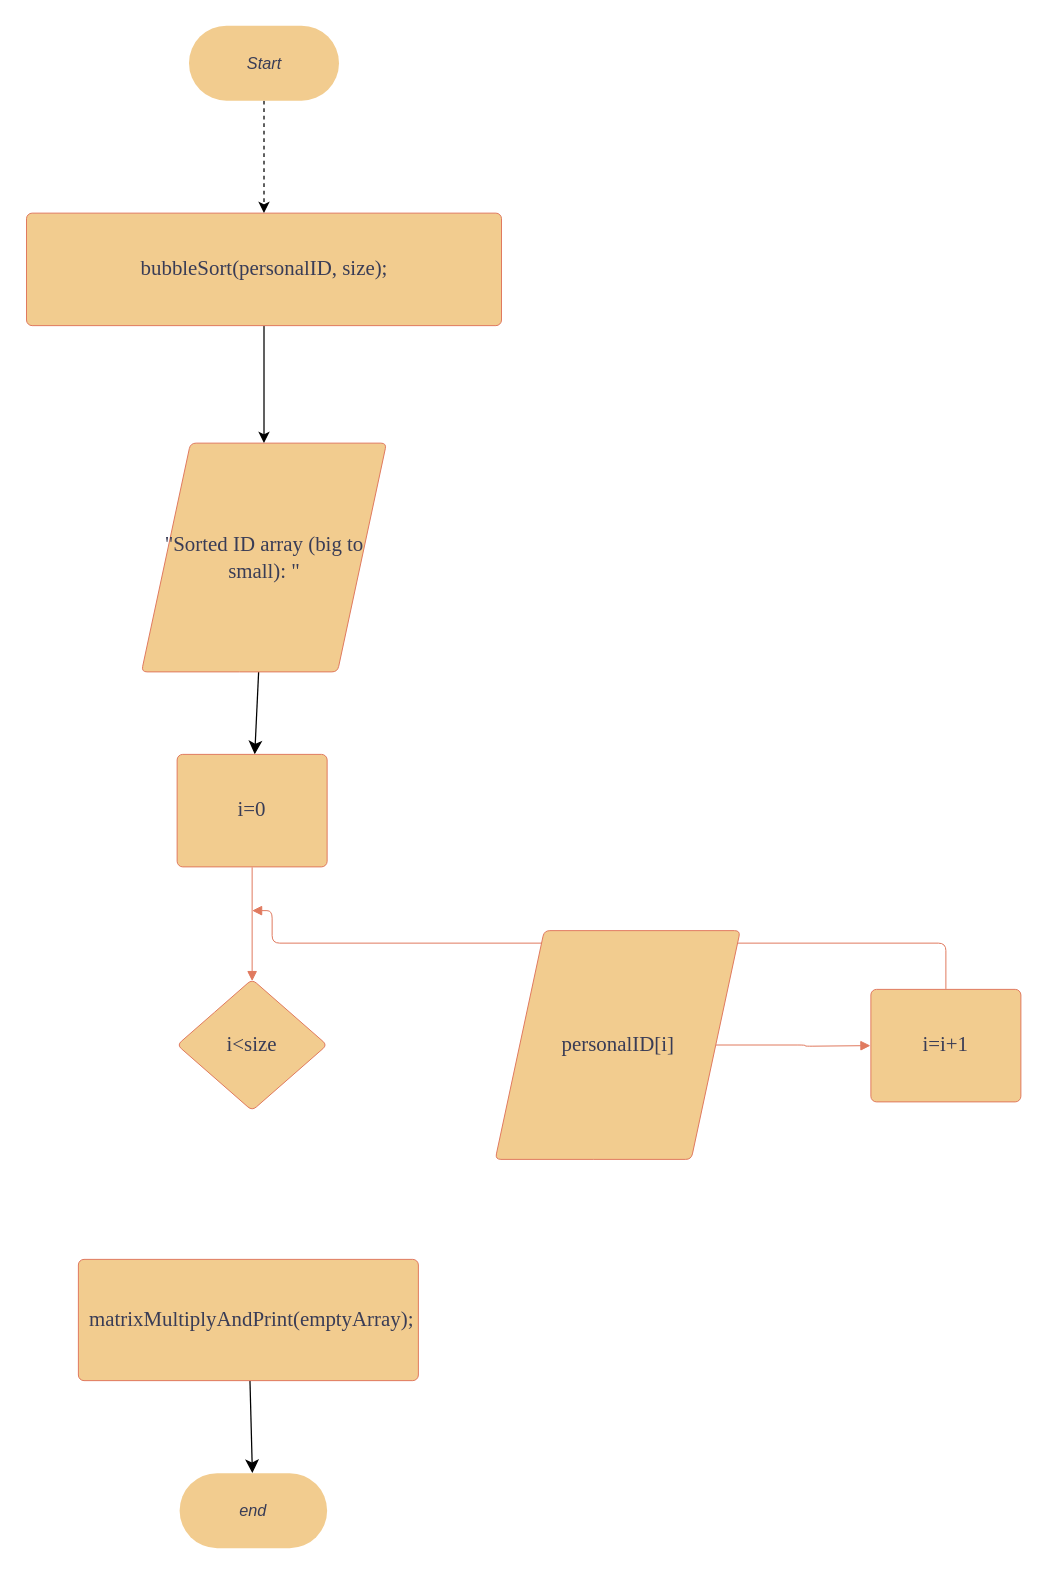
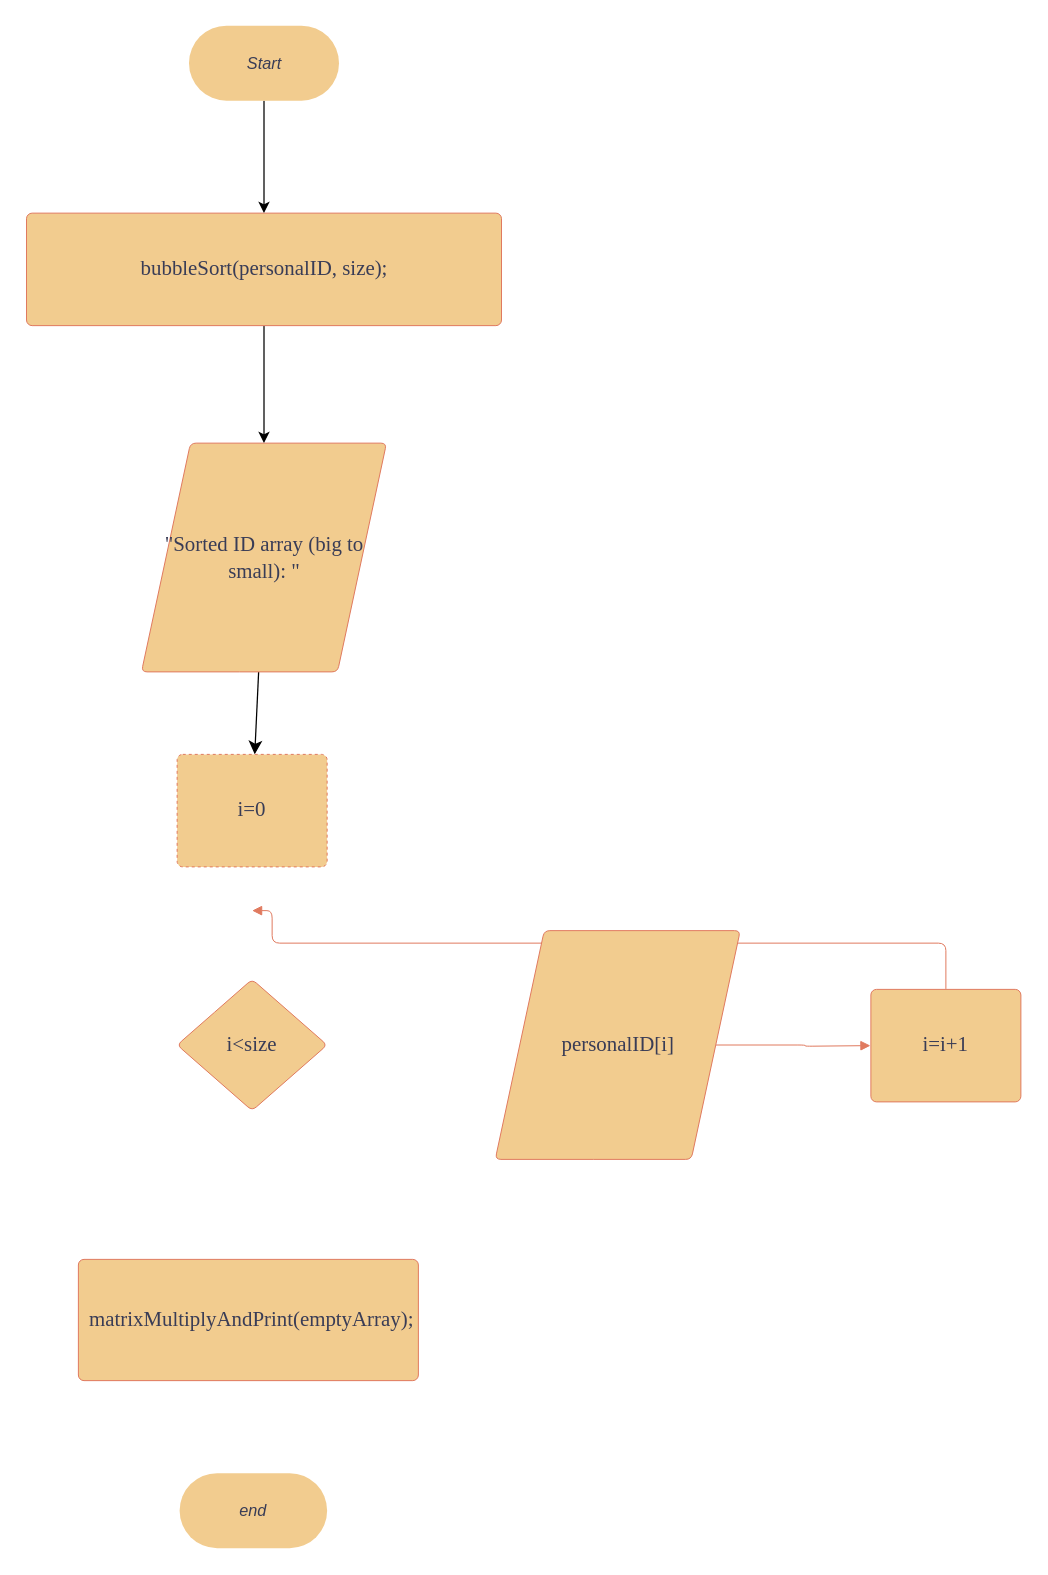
edge "Start" -> "bubbleSort(personalID, size);": style dashed -> solid
node "i=0": style solid -> dashed
edge "i=0" -> "i<size": removed
edge "matrixMultiplyAndPrint(emptyArray);" -> "end": removed
